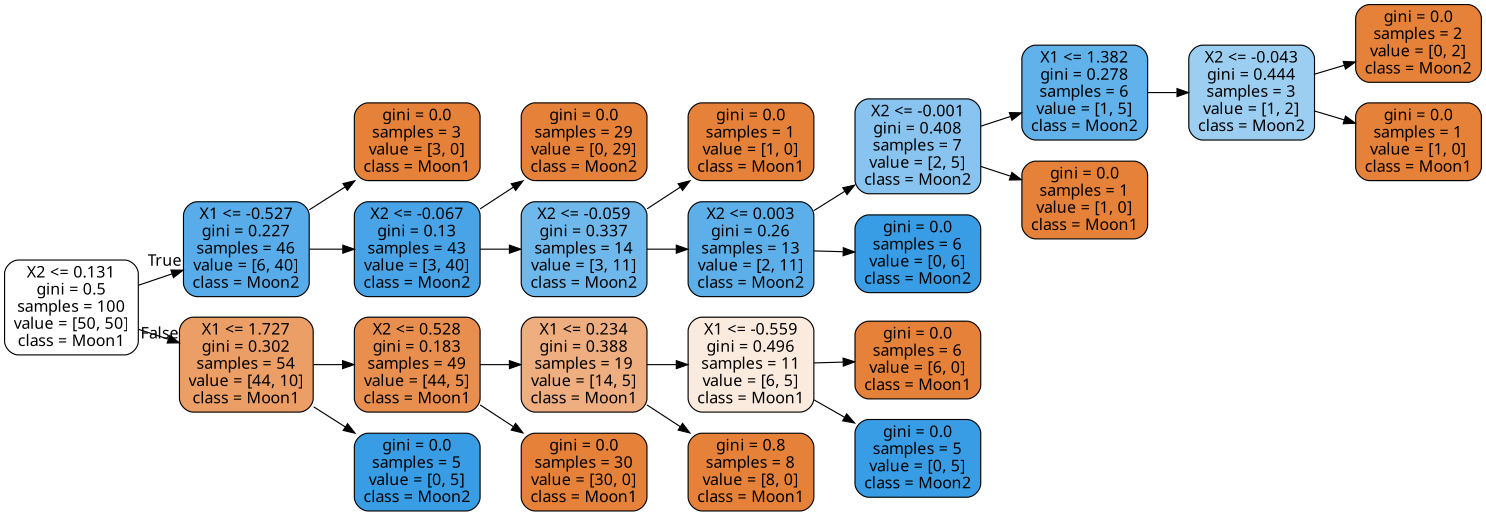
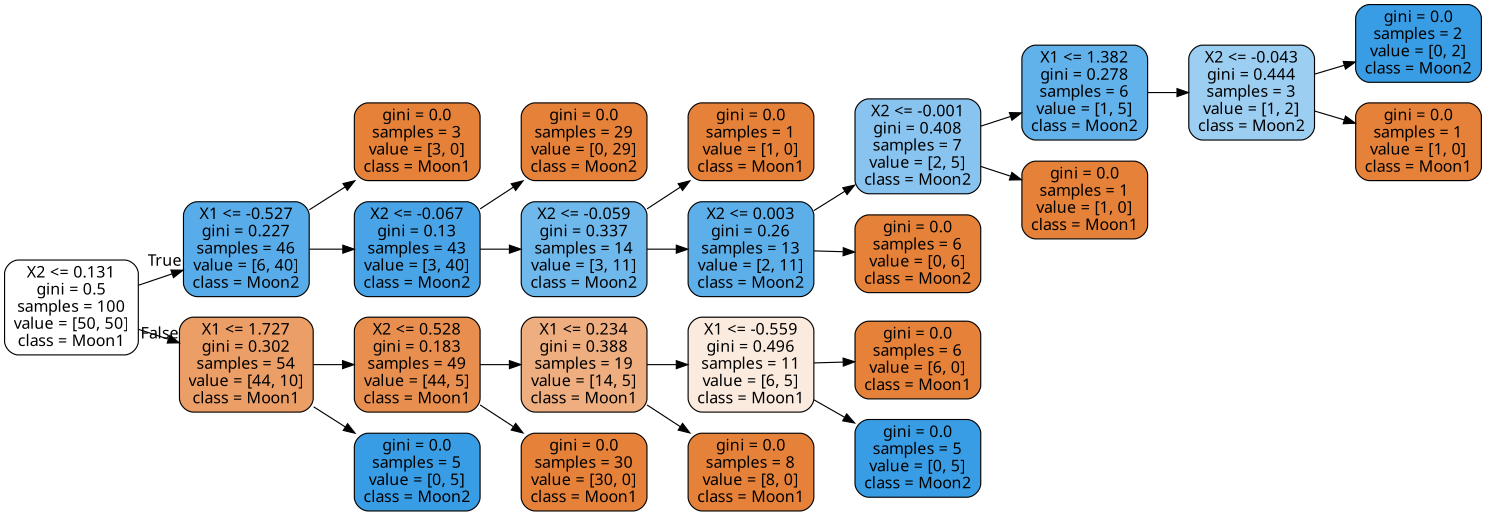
node "gini = 0.0 samples = 2 value = [0, 2] class = Moon2": fillcolor #e58139 -> #399de5
node "gini = 0.0 samples = 6 value = [0, 6] class = Moon2": fillcolor #399de5 -> #e58139
node "gini = 0.8 samples = 8 value = [8, 0] class = Moon1": label "gini = 0.8 samples = 8 value = [8, 0] class = Moon1" -> "gini = 0.0 samples = 8 value = [8, 0] class = Moon1"
